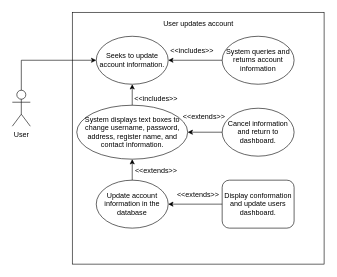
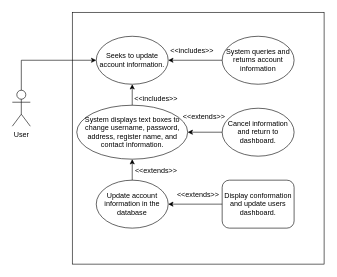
node "User updates account": removed
